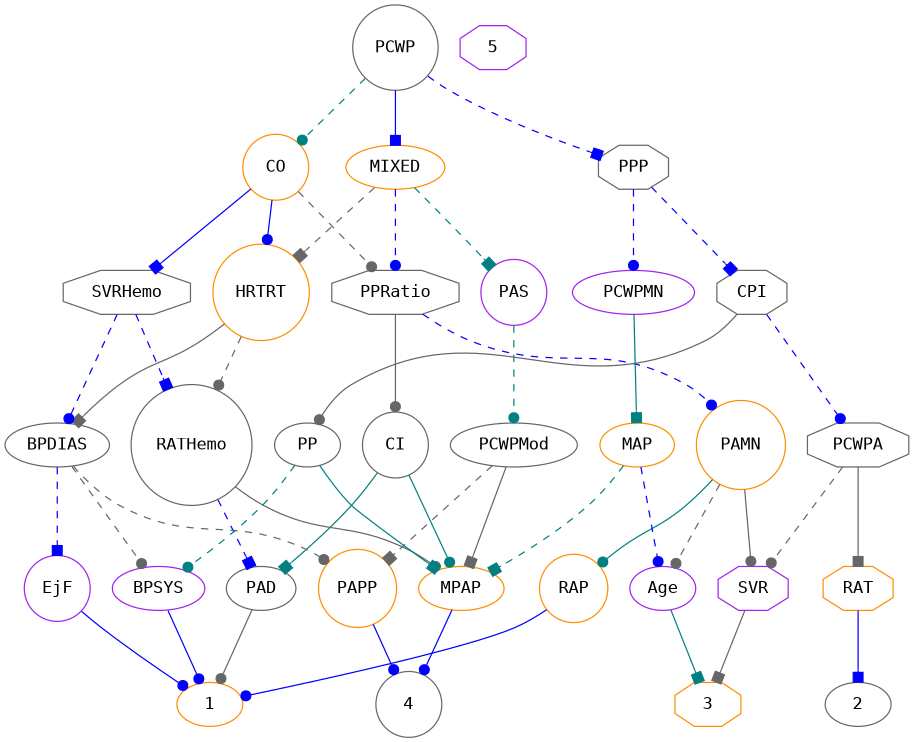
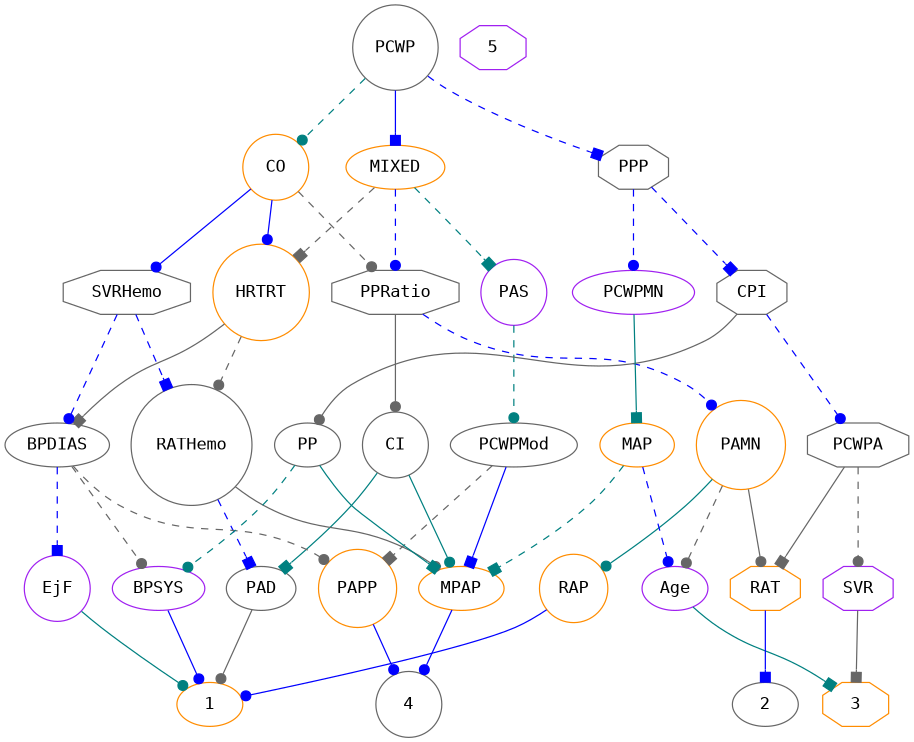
edge "CO" -> "SVRHemo": arrowhead box -> dot
edge "PCWPMod" -> "MPAP": color gray40 -> blue
edge "PAMN" -> "SVR": now "PAMN" -> "RAT"
edge "EjF" -> "1": color blue -> teal
